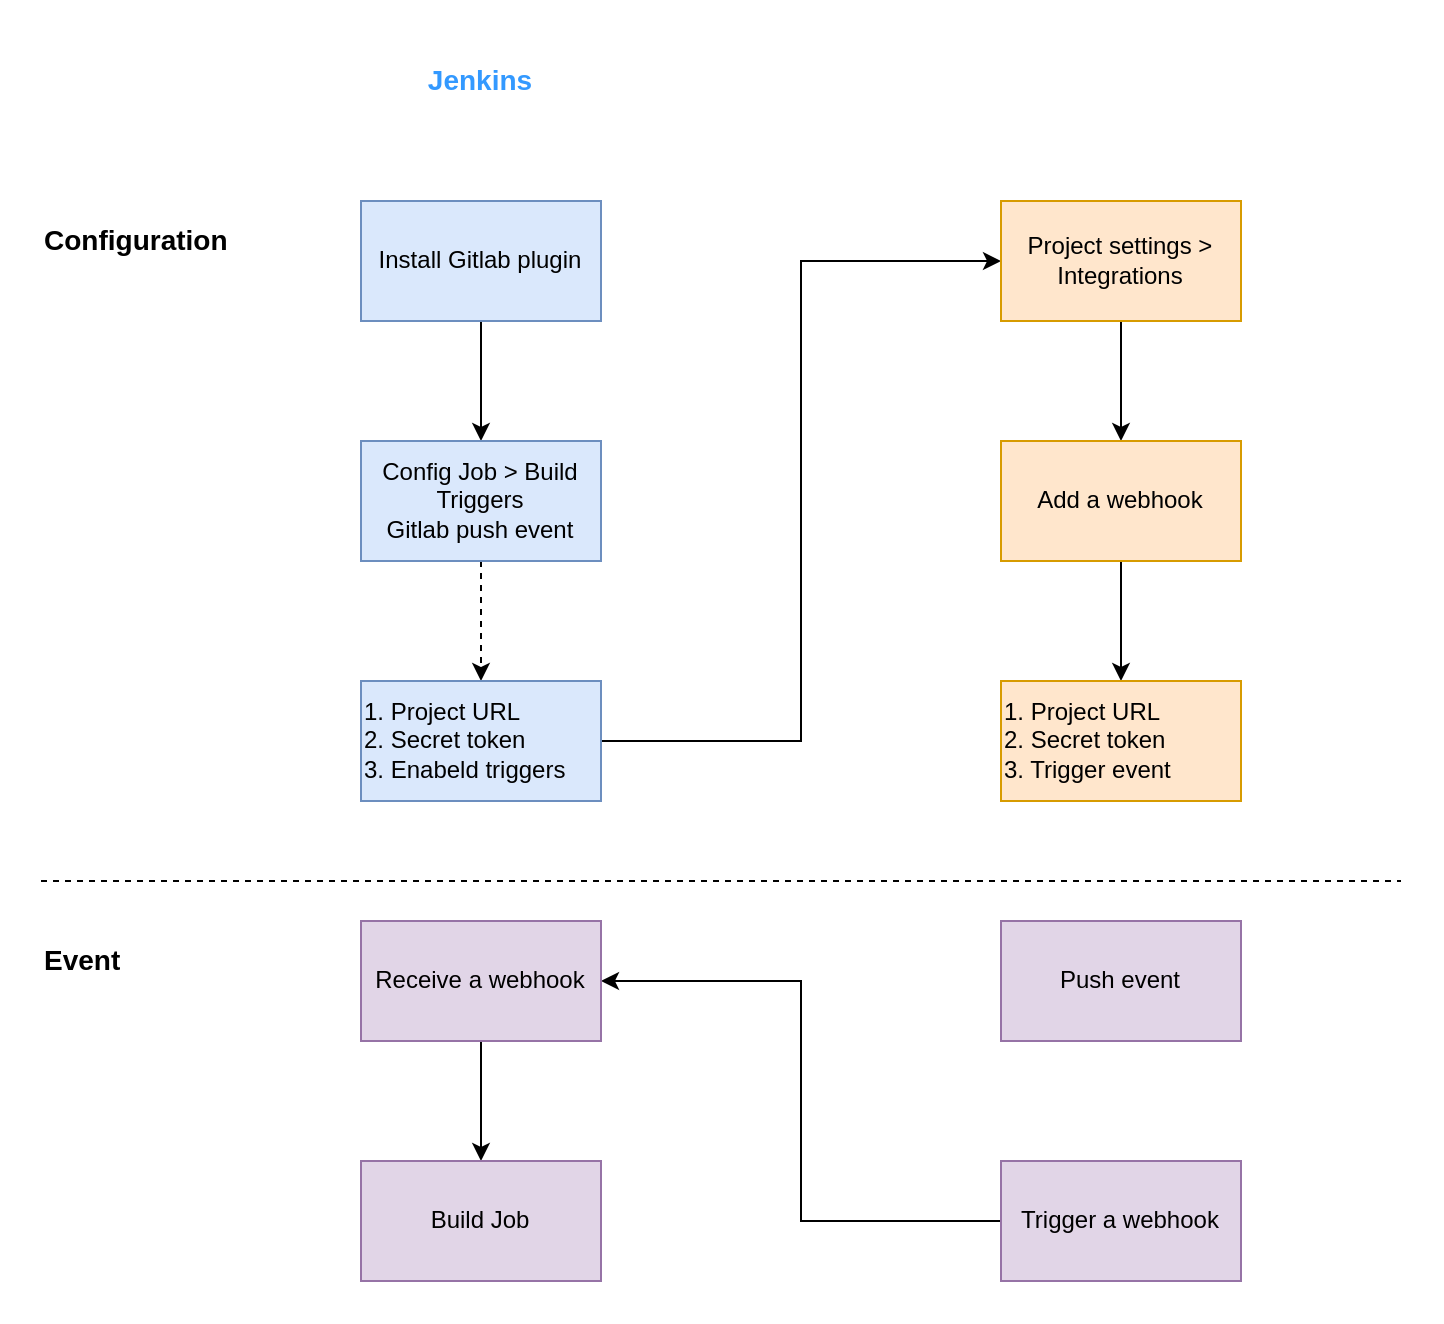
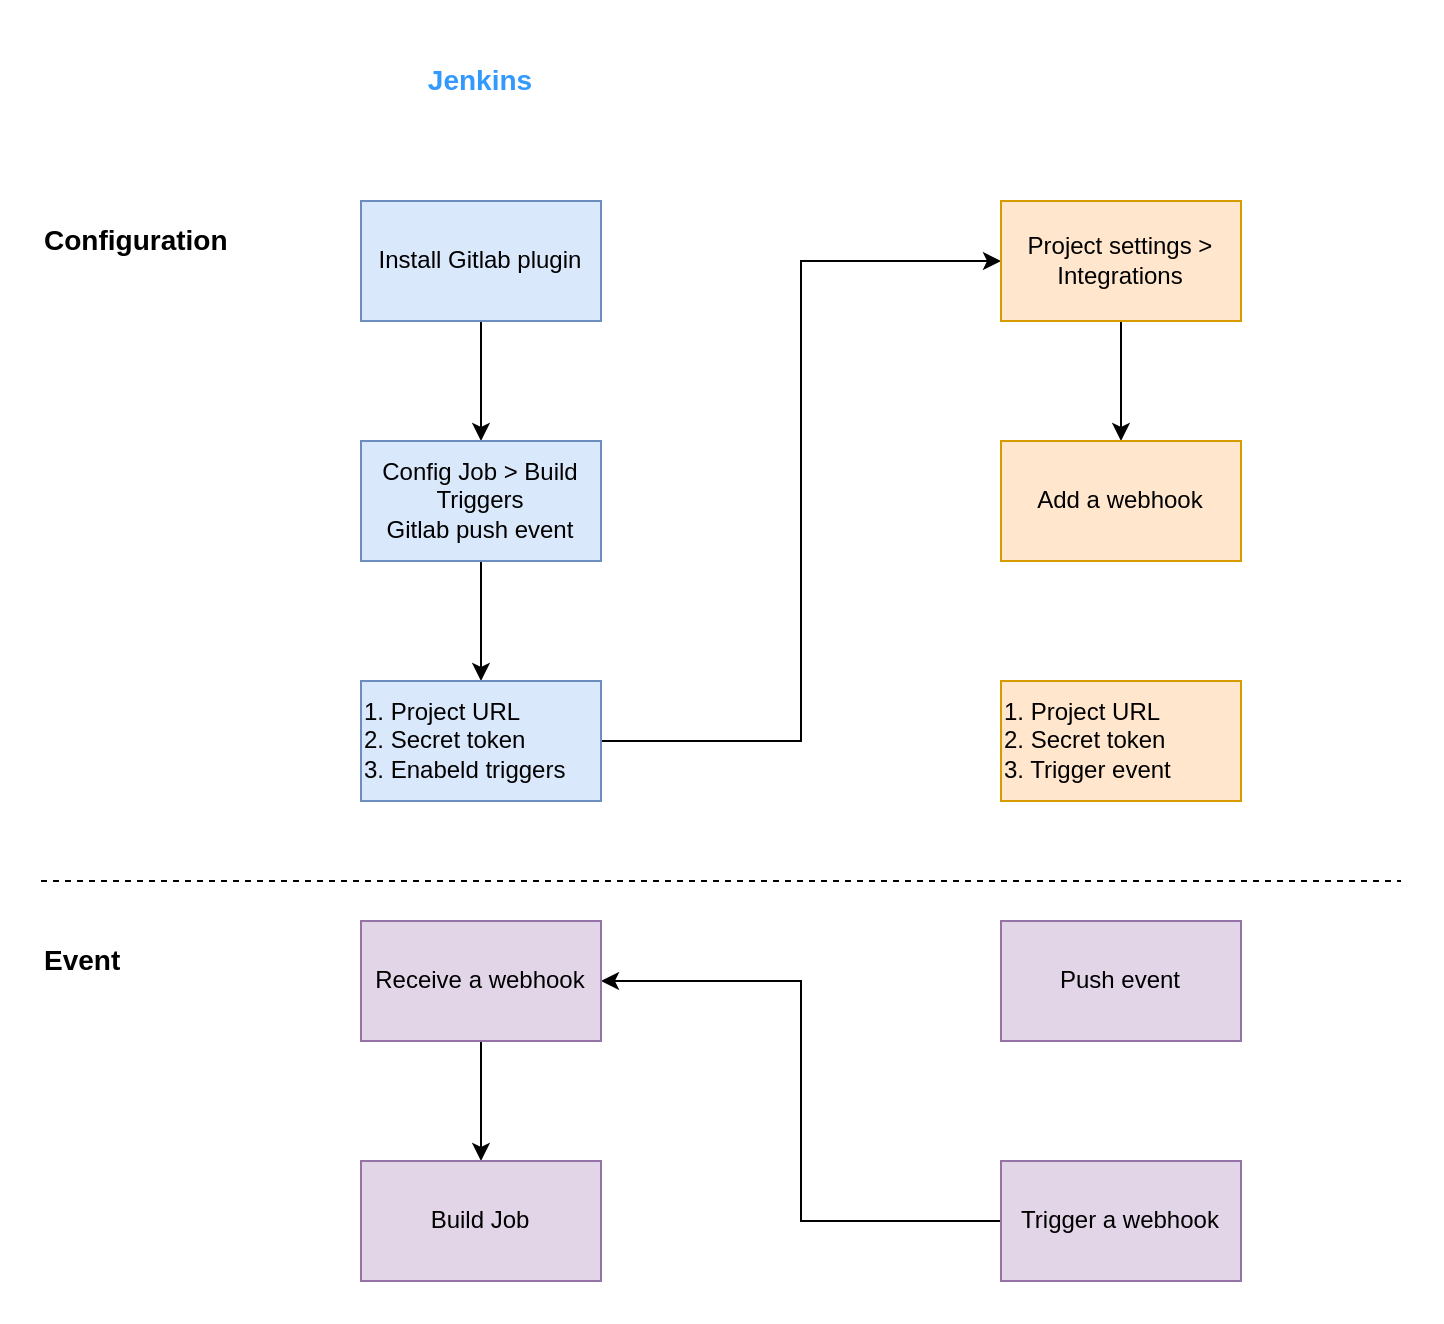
edge "Add a webhook" -> "1. Project URL 2. Secret token 3. Trigger event": removed
edge "Config Job > Build Triggers Gitlab push event" -> "1. Project URL 2. Secret token 3. Enabeld triggers": style dashed -> solid
